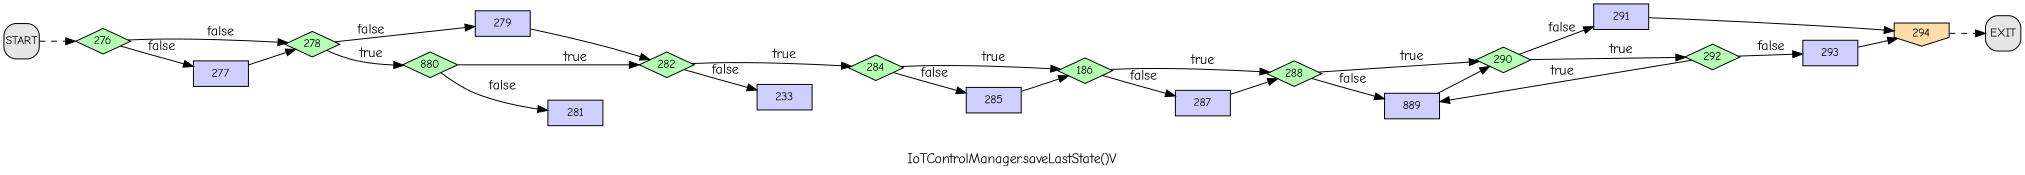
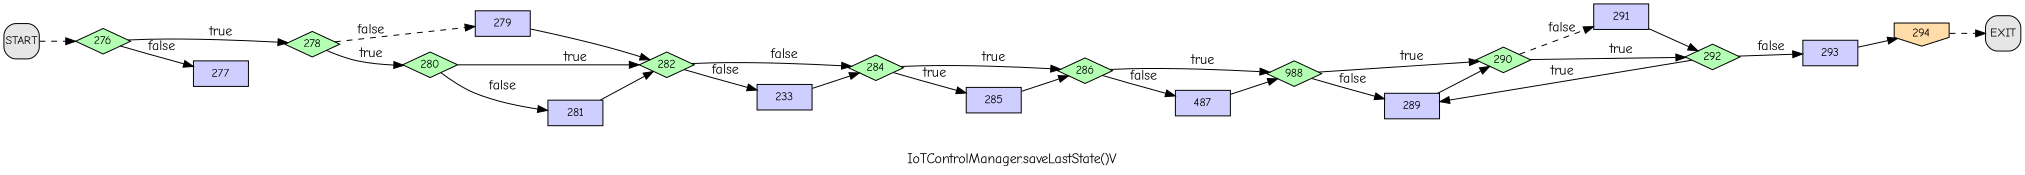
edge "291" -> "294": now "291" -> "292"
edge "276" -> "278": label "false" -> "true"
edge "278" -> "279": style solid -> dashed
edge "290" -> "291": style solid -> dashed
edge "282" -> "284": label "true" -> "false"
edge "277" -> "278": removed
node "880": label "880" -> "280"
node "186": label "186" -> "286"
edge "284" -> "285": label "false" -> "true"
node "288": label "288" -> "988"
edge "233" -> "284": added
edge "281" -> "282": added
node "287": label "287" -> "487"
node "889": label "889" -> "289"
